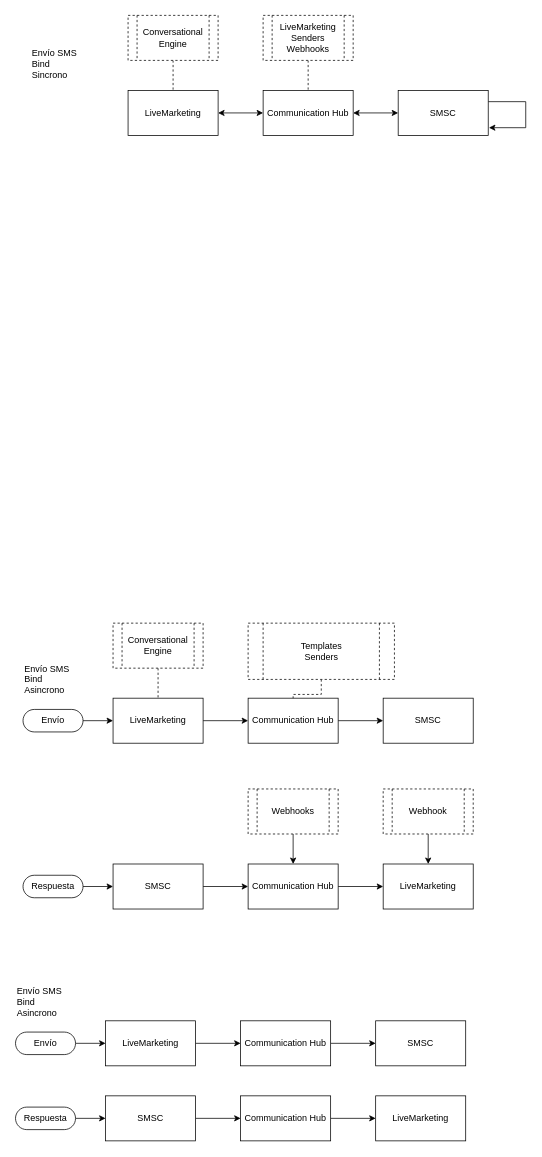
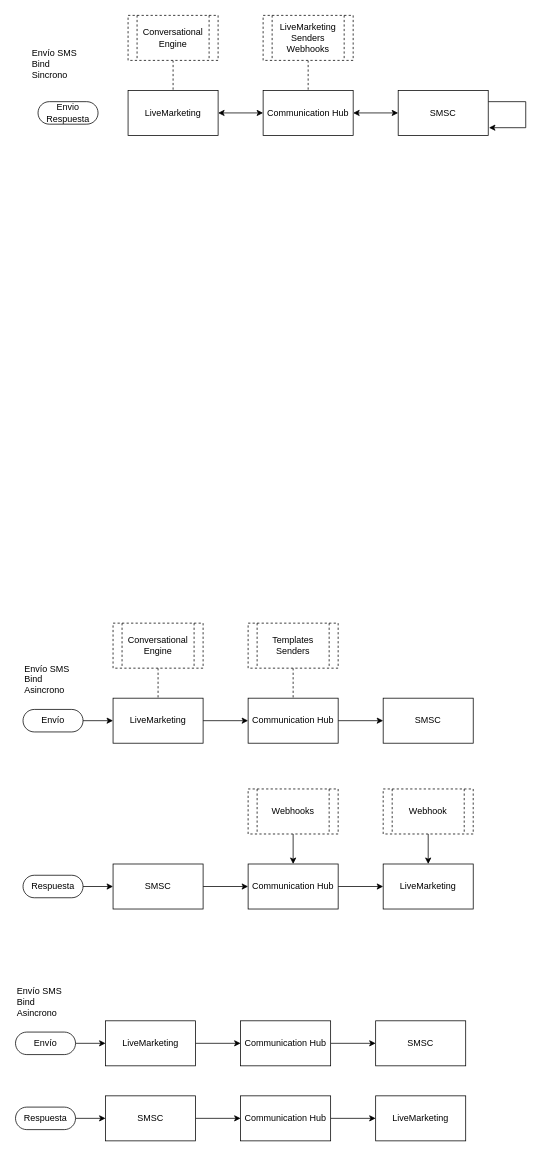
node "Envio Respuesta": added
node "Templates Senders": size 146x56 -> 90x45
